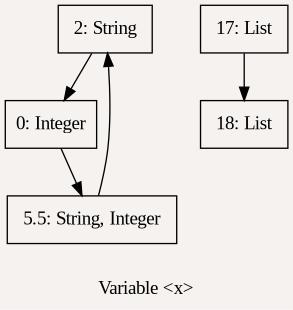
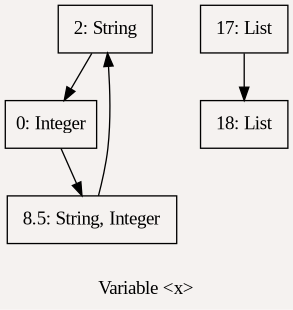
node "5.5: String, Integer": label "5.5: String, Integer" -> "8.5: String, Integer"
